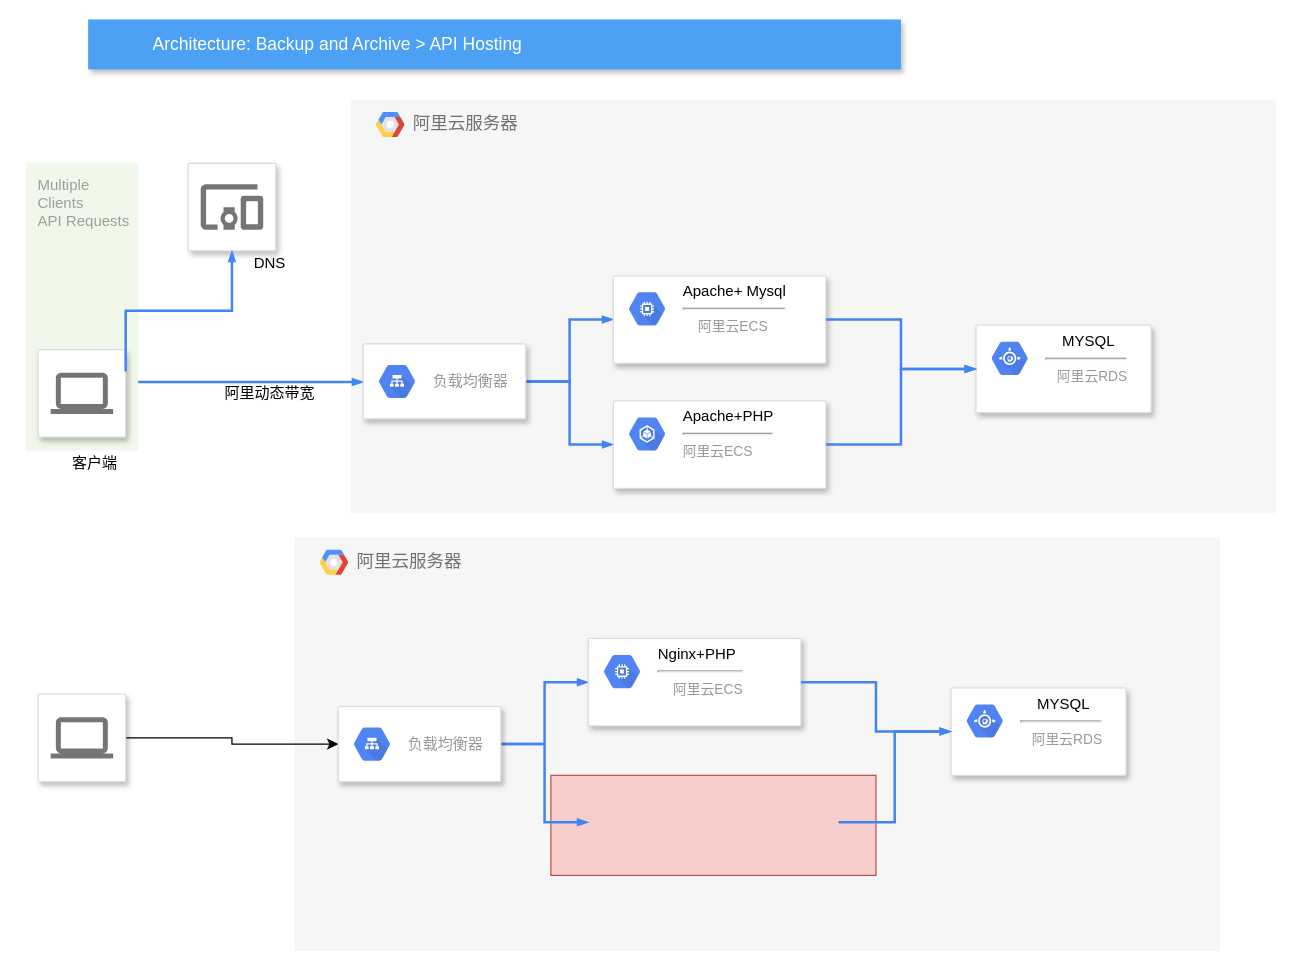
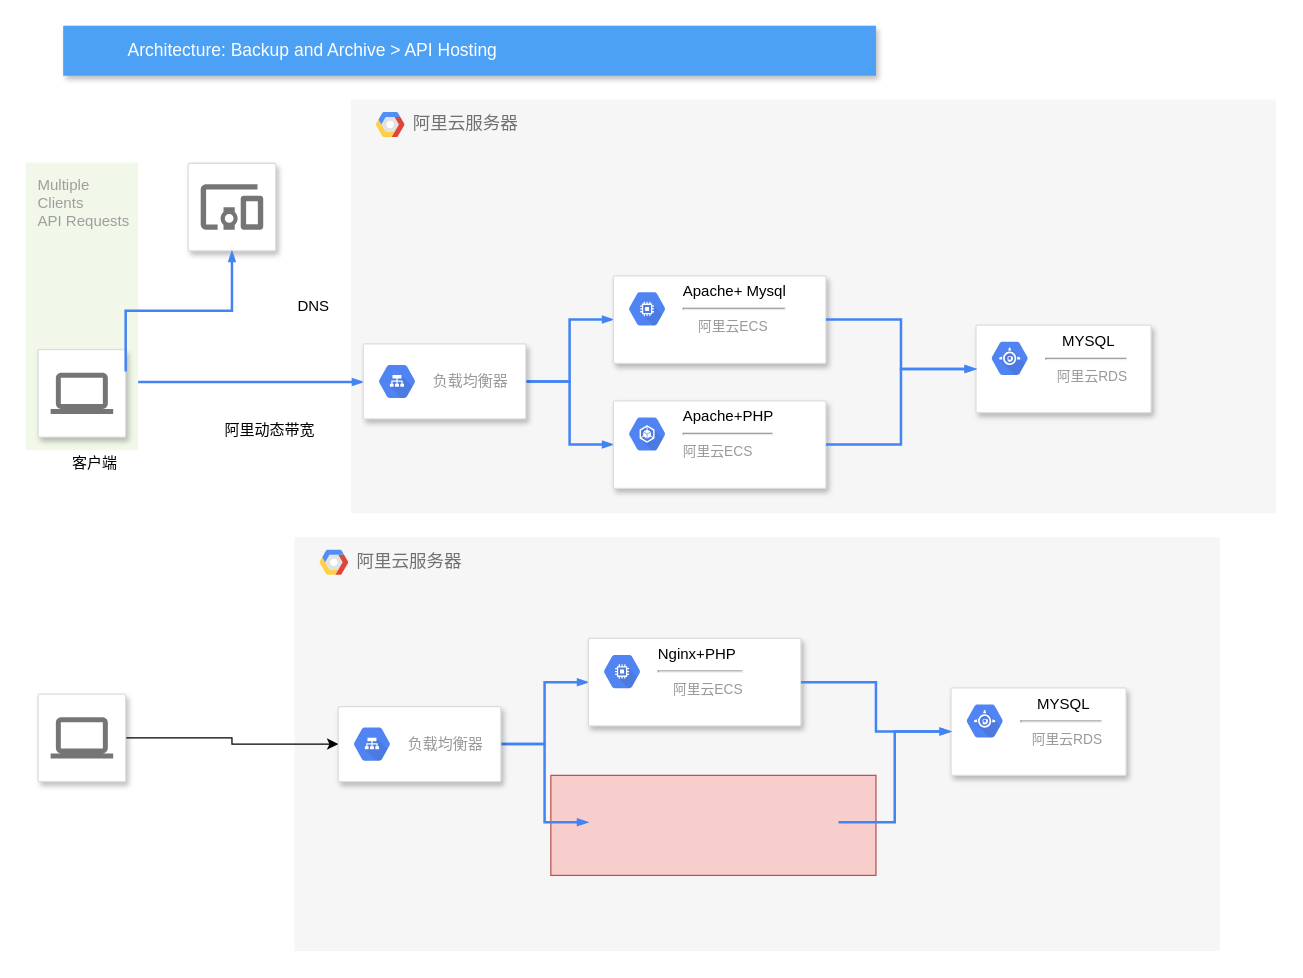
node "Architecture: Backup and Archive > API Hosting": moved (494, 44) -> (469, 51)
node "DNS": moved (269, 263) -> (313, 307)
node "阿里动态带宽": moved (269, 393) -> (269, 431)
